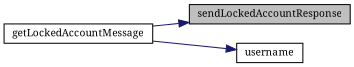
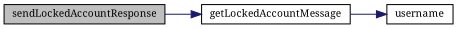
edge "getLockedAccountMessage" -> "sendLockedAccountResponse": reversed
